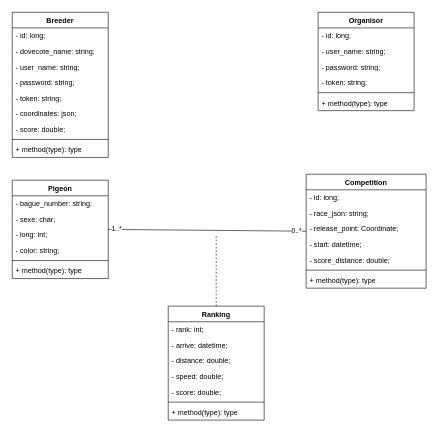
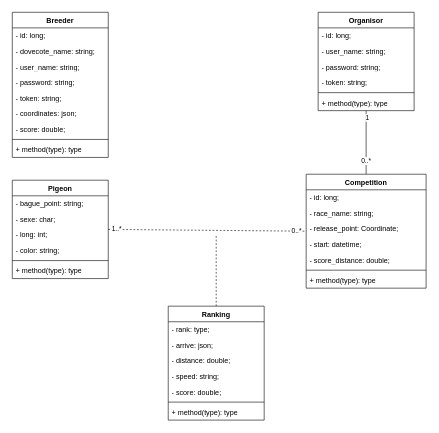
edge "Organisor" -- "Competition": added, labels "1", "0..*"
node "- bague_number: string;": label "- bague_number: string;" -> "- bague_point: string;"
node "- race_json: string;": label "- race_json: string;" -> "- race_name: string;"
edge "Pigeon" -- "Competition": style solid -> dashed
node "- rank: int;": label "- rank: int;" -> "- rank: type;"
node "- arrive: datetime;": label "- arrive: datetime;" -> "- arrive: json;"
node "- speed: double;": label "- speed: double;" -> "- speed: string;"
